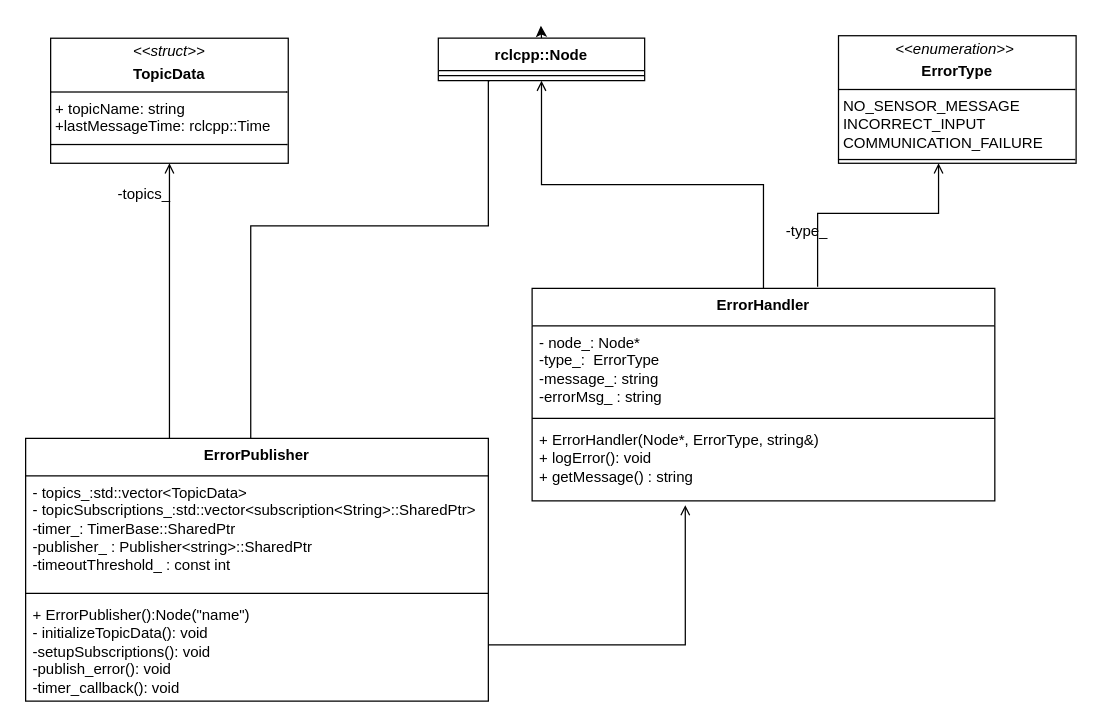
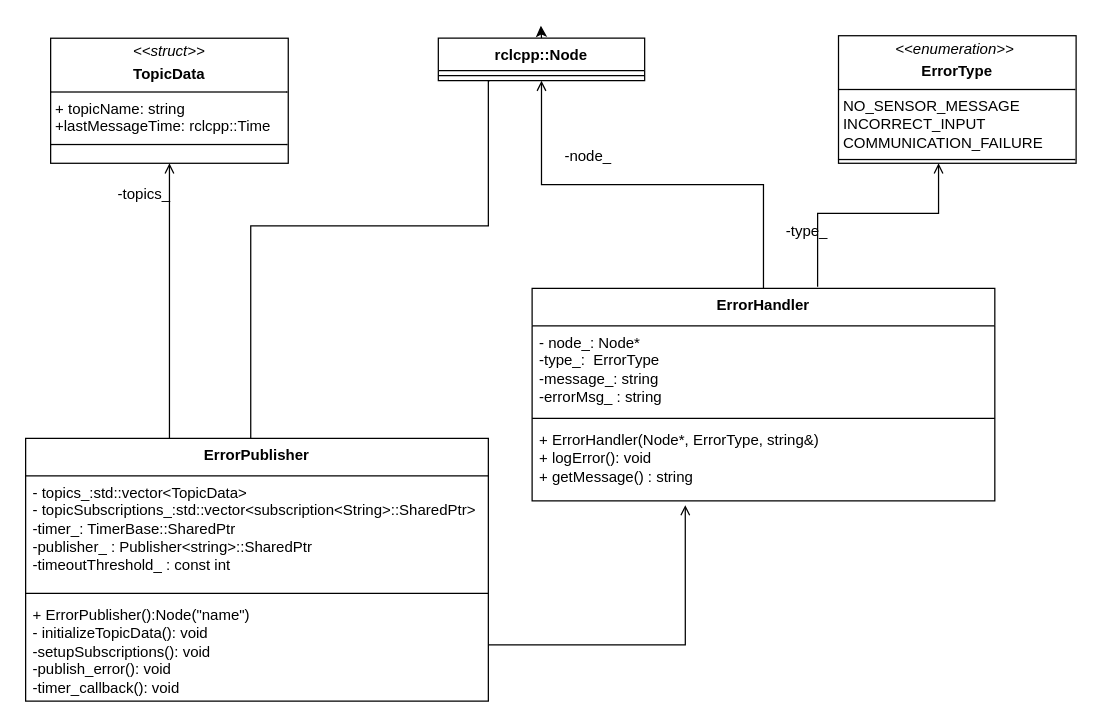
node "-node_": added
